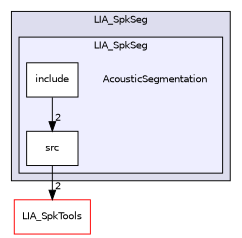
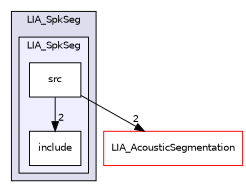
node "AcousticSegmentation": removed
edge "include" -> "src": reversed
node "LIA_SpkTools": label "LIA_SpkTools" -> "LIA_AcousticSegmentation"
